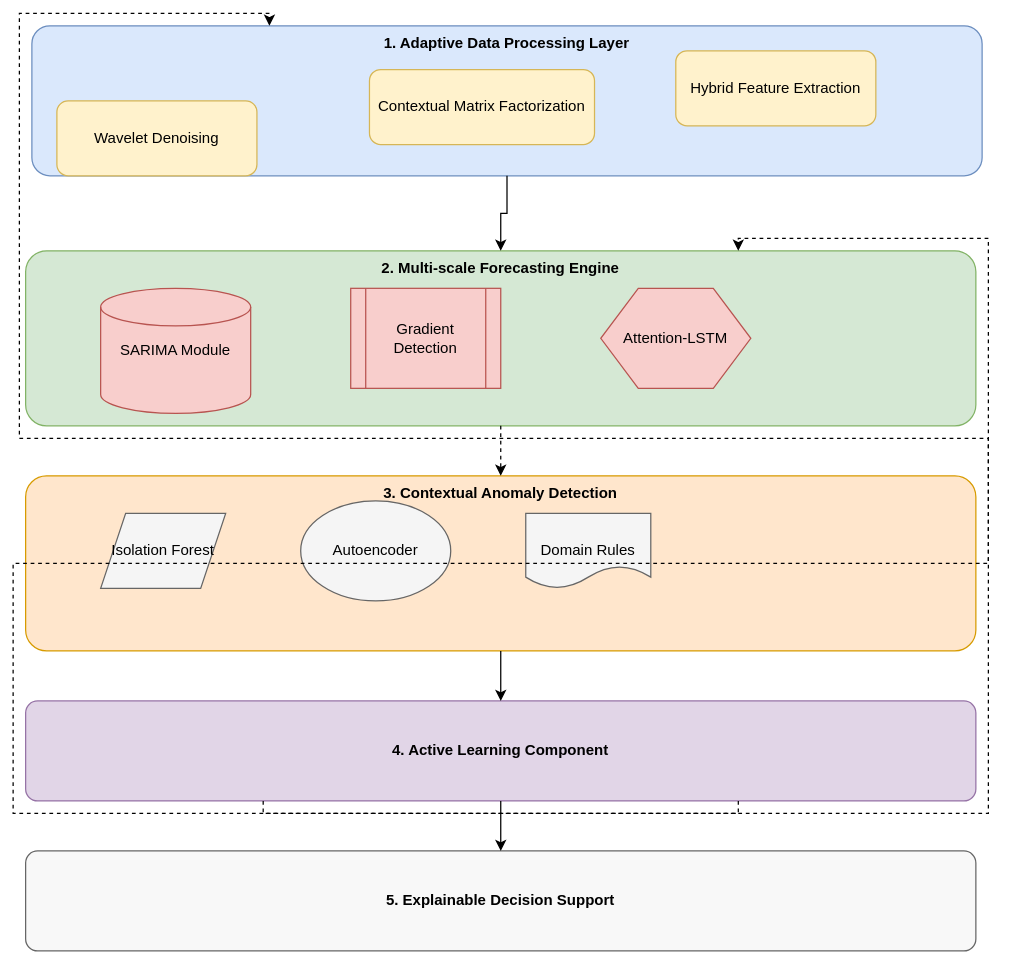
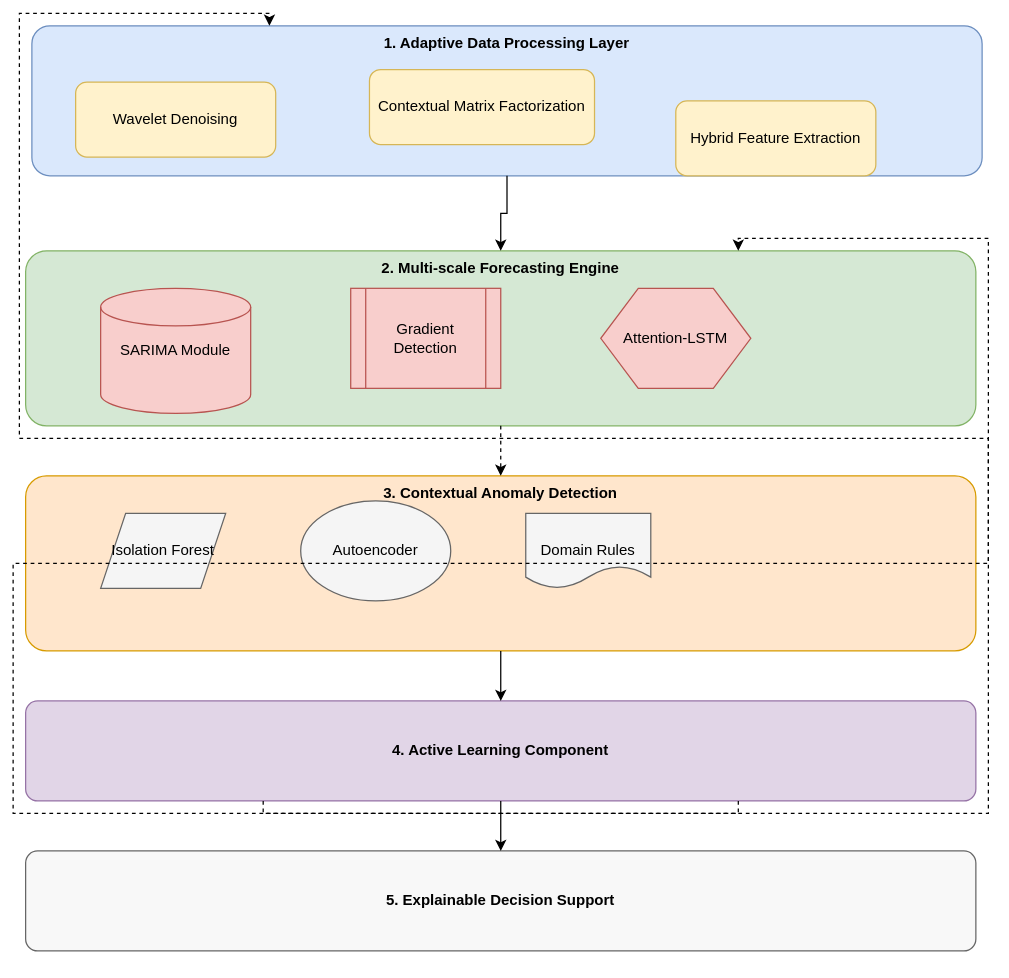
node "Hybrid Feature Extraction": moved (776, 88) -> (776, 138)
node "Wavelet Denoising": moved (157, 138) -> (176, 119)
